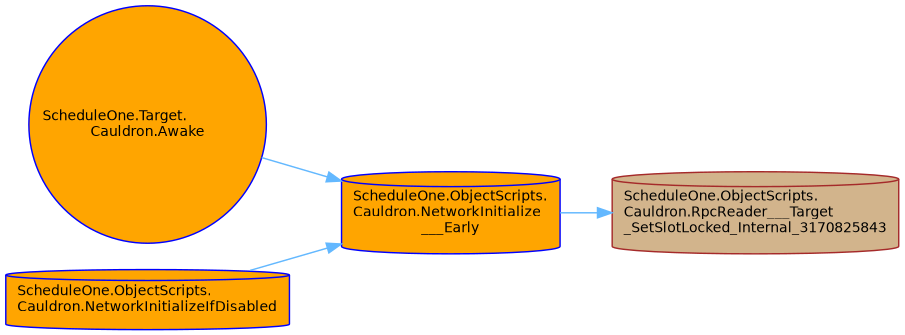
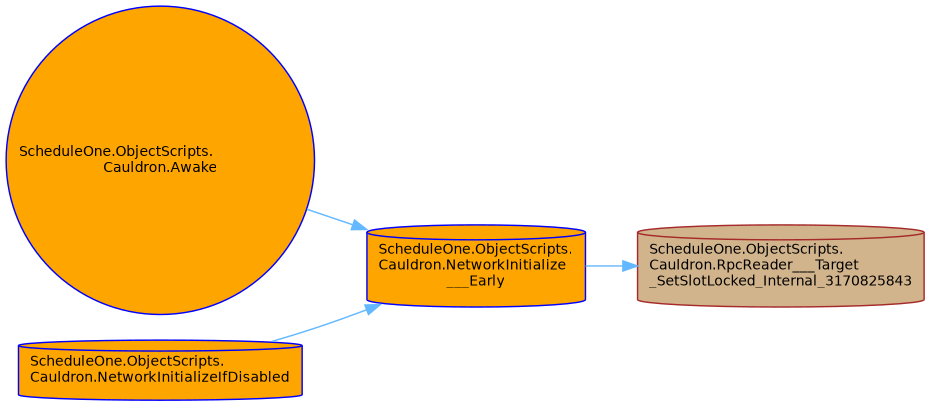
node "ScheduleOne.Target. Cauldron.Awake": label "ScheduleOne.Target. Cauldron.Awake" -> "ScheduleOne.ObjectScripts. Cauldron.Awake"
